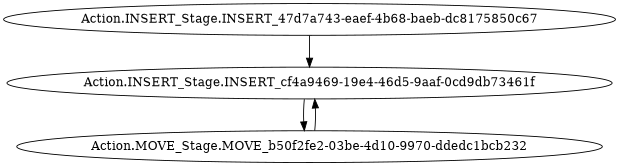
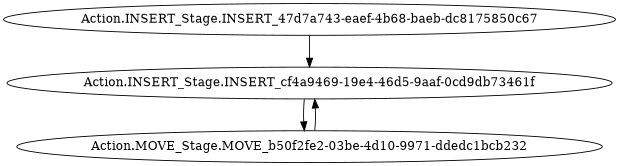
node "Action.MOVE_Stage.MOVE_b50f2fe2-03be-4d10-9970-ddedc1bcb232": label "Action.MOVE_Stage.MOVE_b50f2fe2-03be-4d10-9970-ddedc1bcb232" -> "Action.MOVE_Stage.MOVE_b50f2fe2-03be-4d10-9971-ddedc1bcb232"
